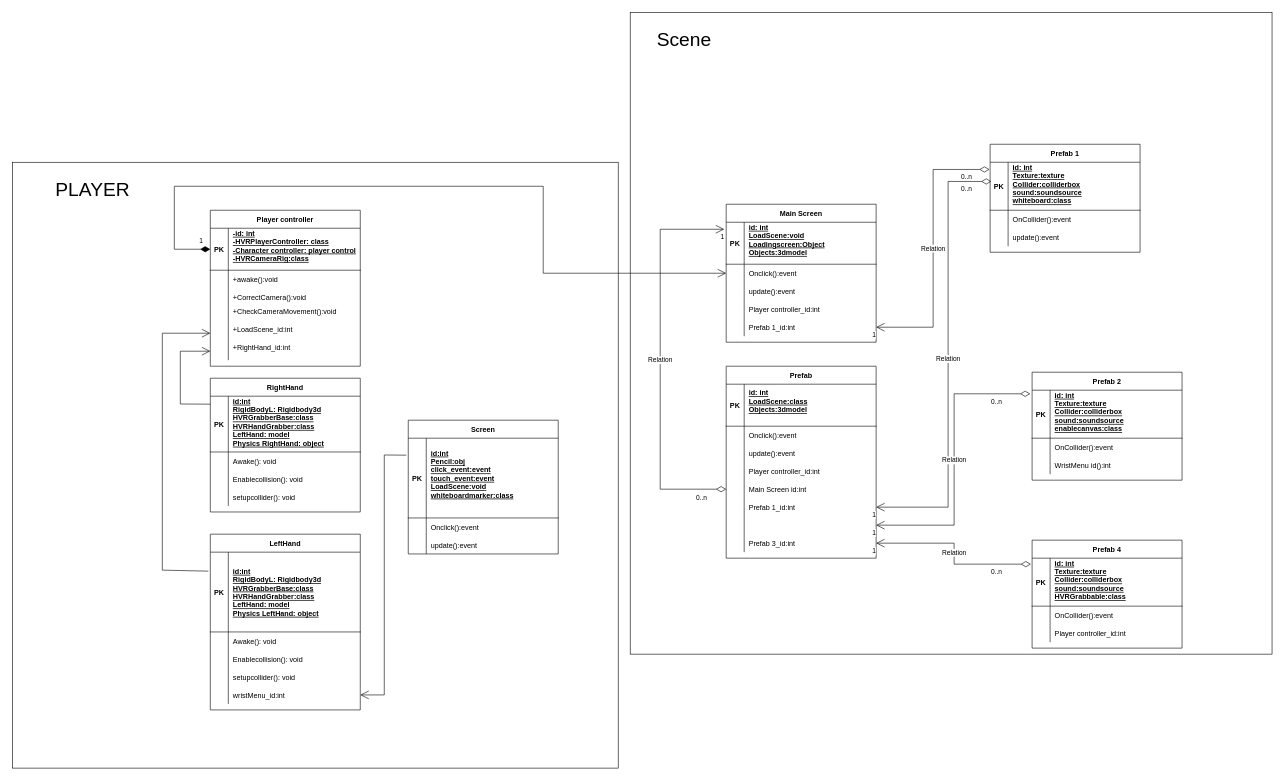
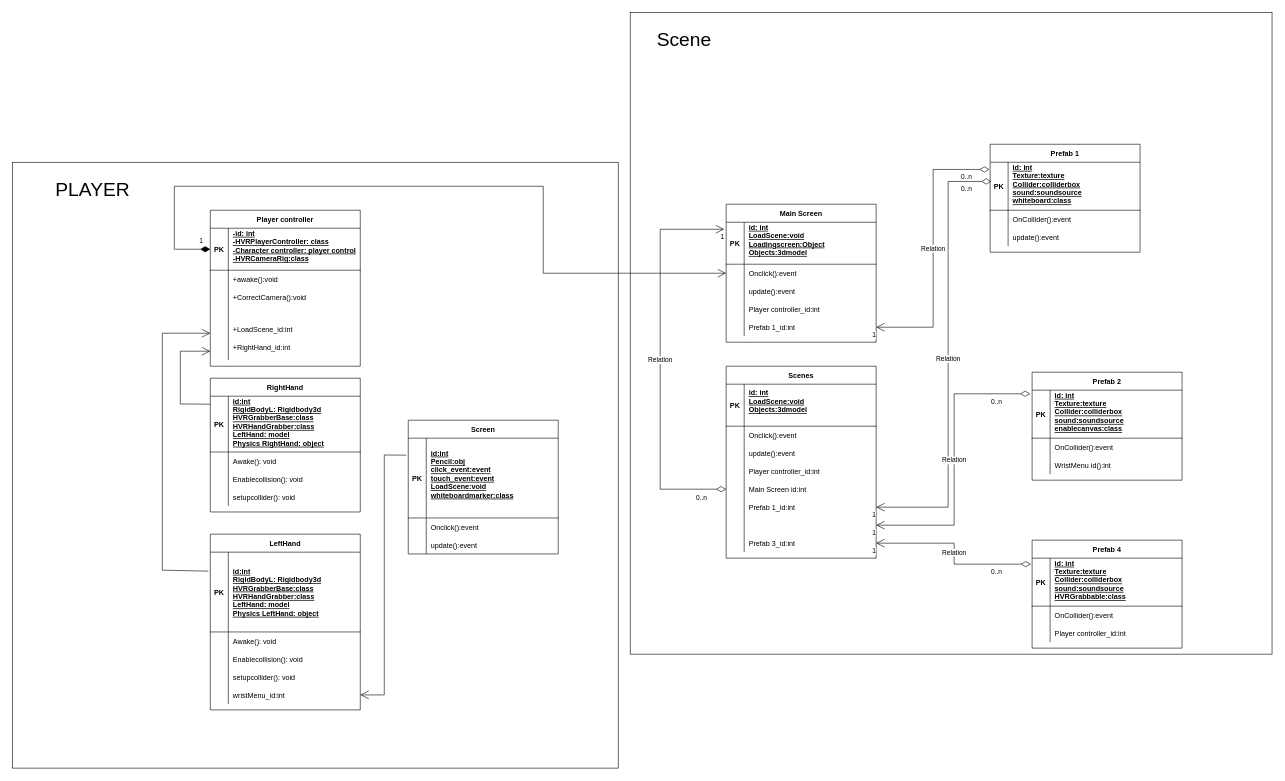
node "+CheckCameraMovement():void": removed
node "Prefab": label "Prefab" -> "Scenes"
node "id: int LoadScene:class Objects:3dmodel": label "id: int LoadScene:class Objects:3dmodel" -> "id: int LoadScene:void Objects:3dmodel"
